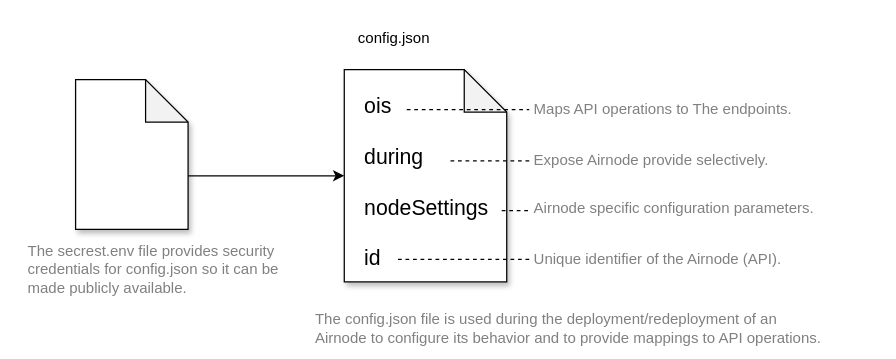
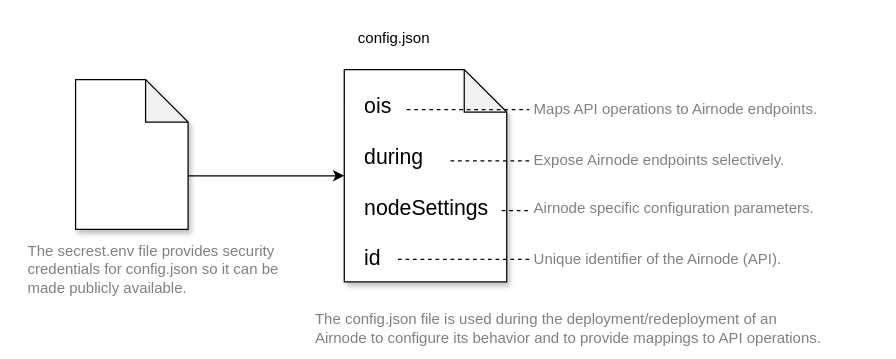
node "Maps API operations to The endpoints.": label "Maps API operations to The endpoints." -> "Maps API operations to Airnode endpoints."
node "Expose Airnode provide selectively.": label "Expose Airnode provide selectively." -> "Expose Airnode endpoints selectively."
